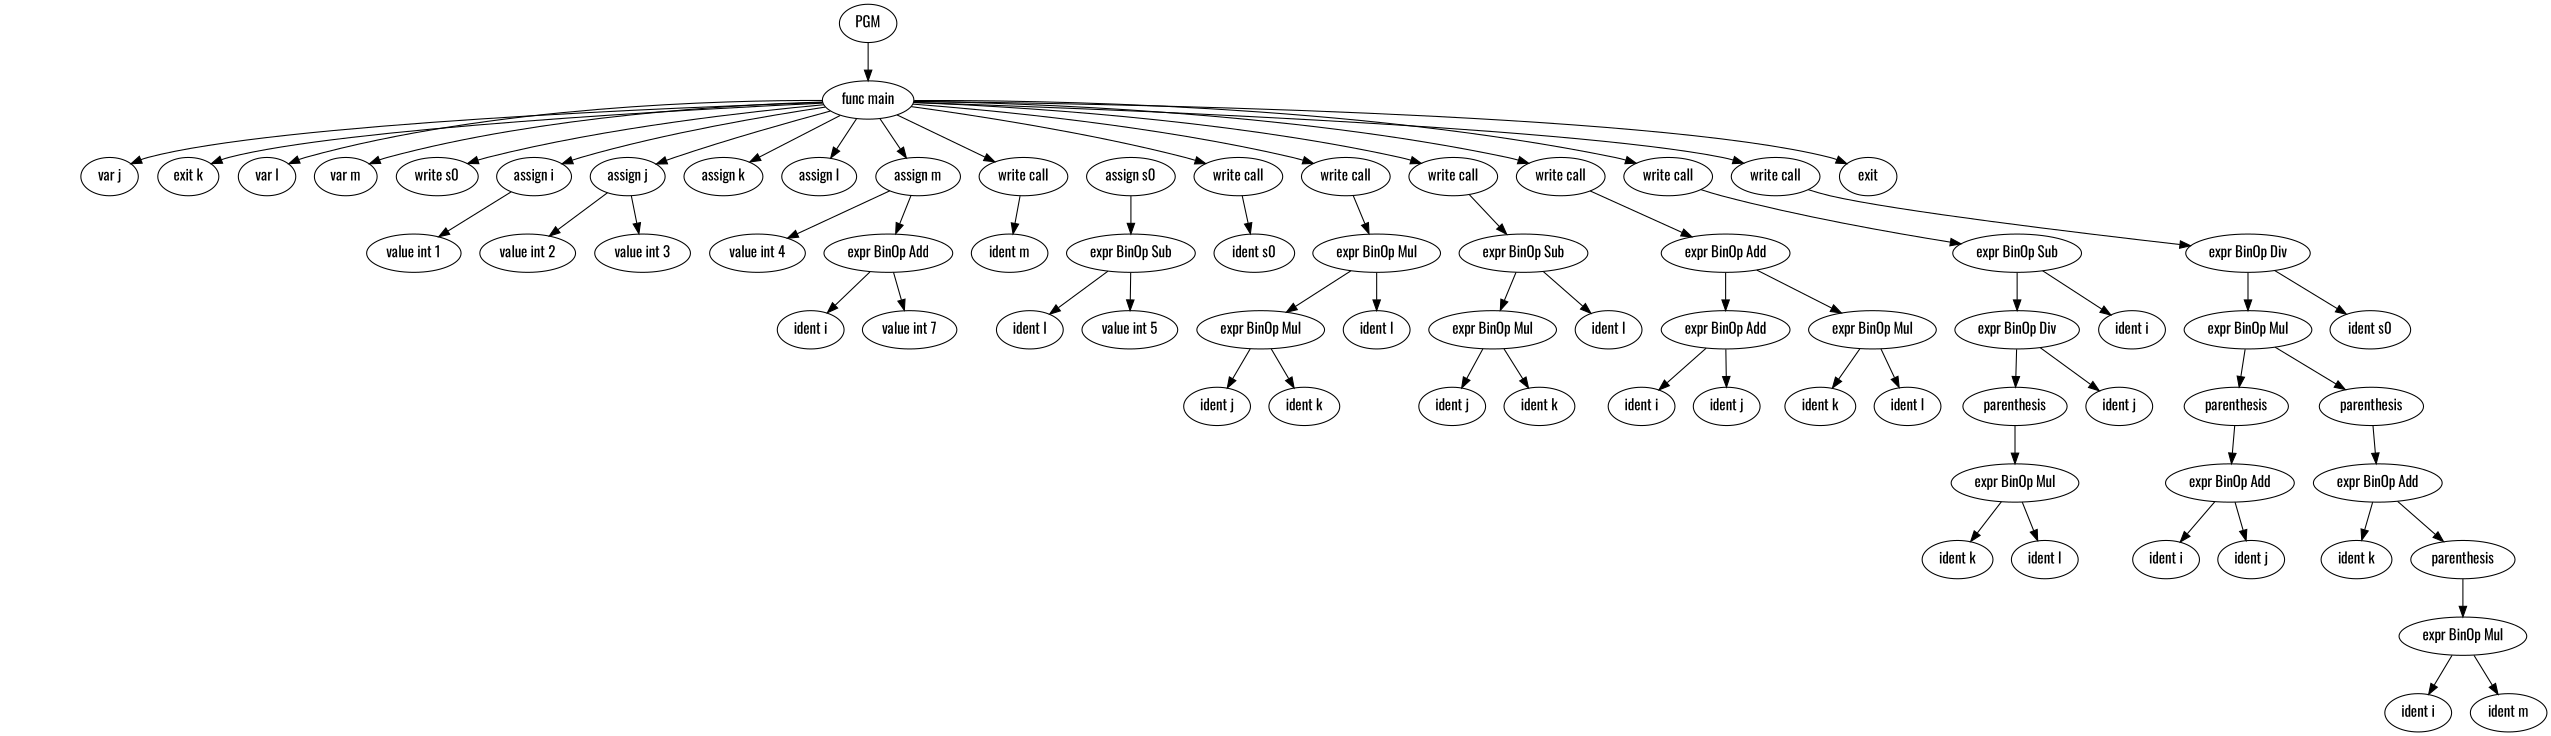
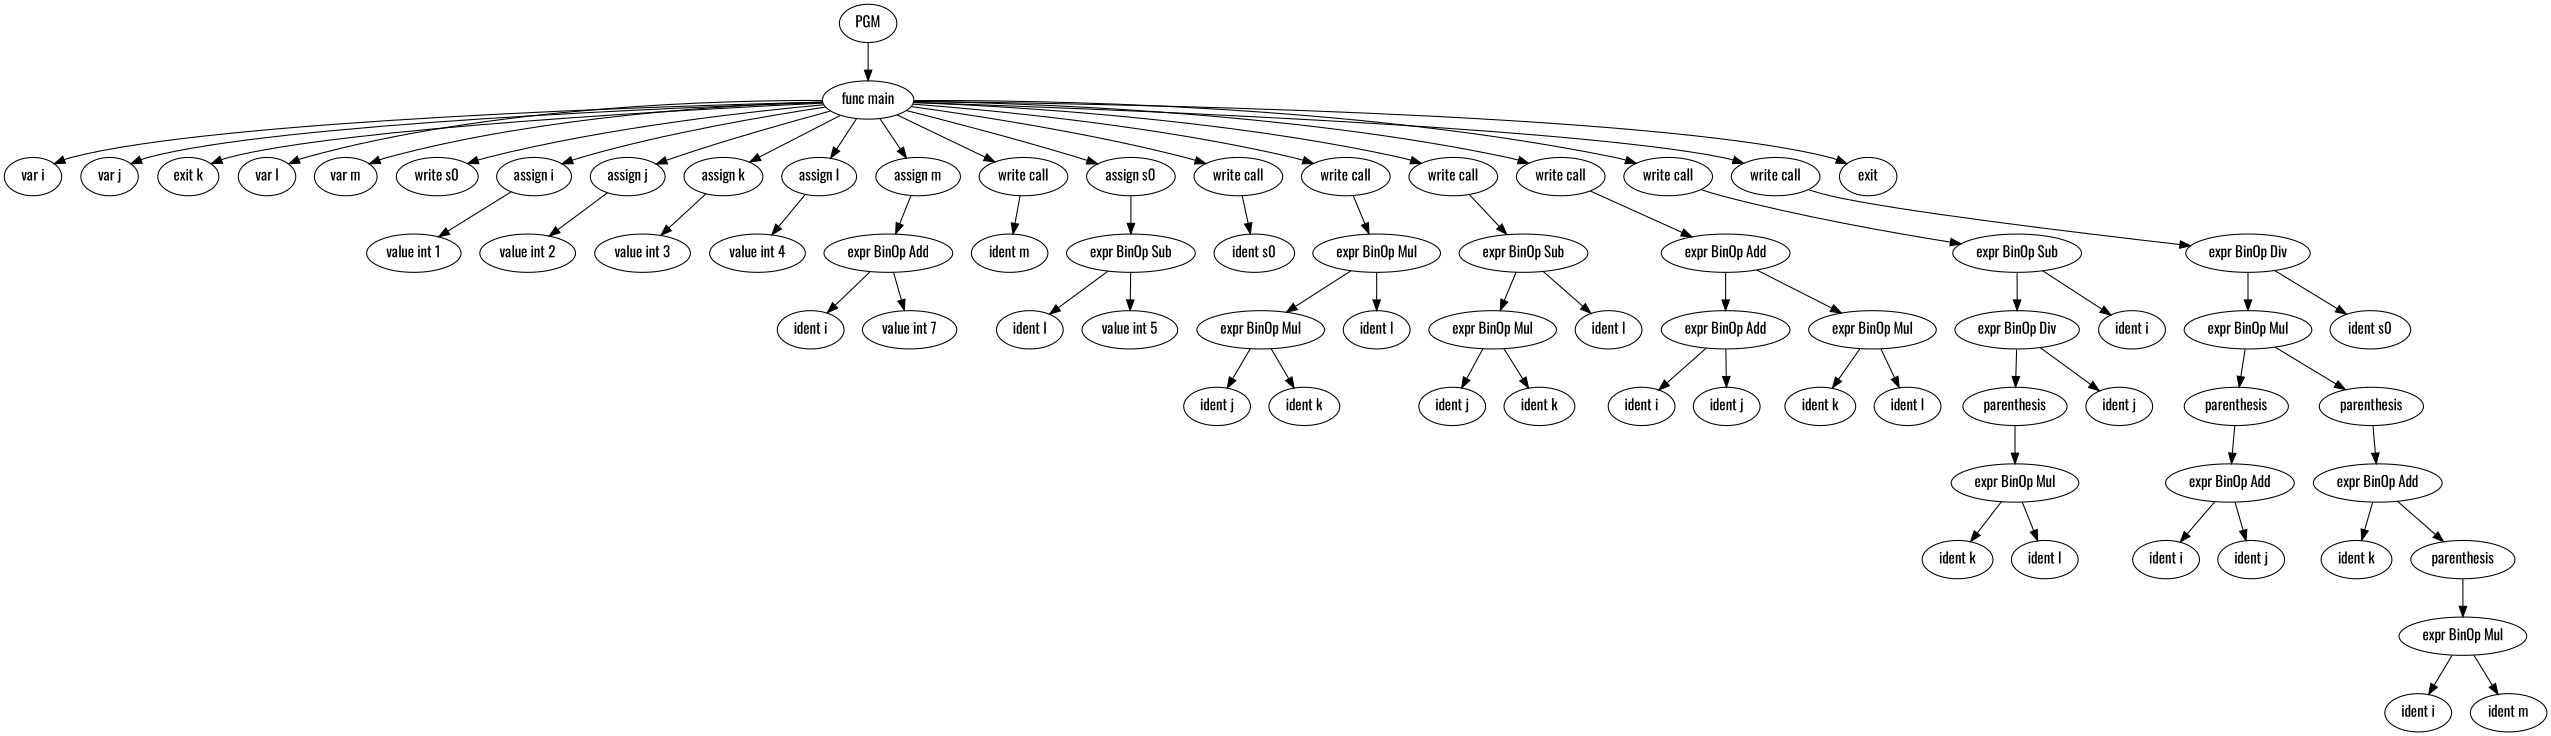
edge "func main" -> "assign s0": added
node "var i": added
edge "assign j" -> "value int 3": now "assign k" -> "value int 3"
edge "assign m" -> "value int 4": now "assign l" -> "value int 4"
